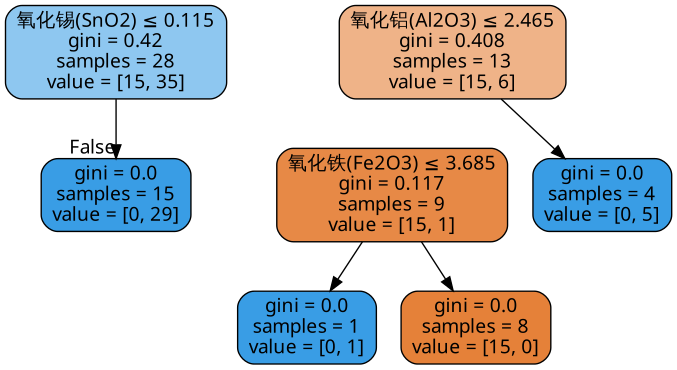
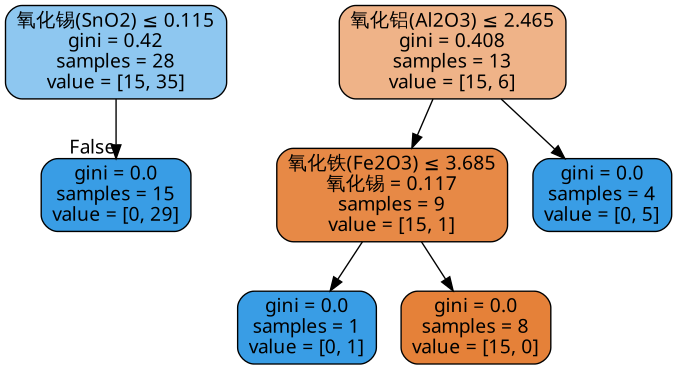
edge "氧化铝(Al2O3) ≤ 2.465" -> "氧化铁(Fe2O3) ≤ 3.685": added
node "氧化铁(Fe2O3) ≤ 3.685": text "gini = 0.117" -> "氧化锡 = 0.117"
